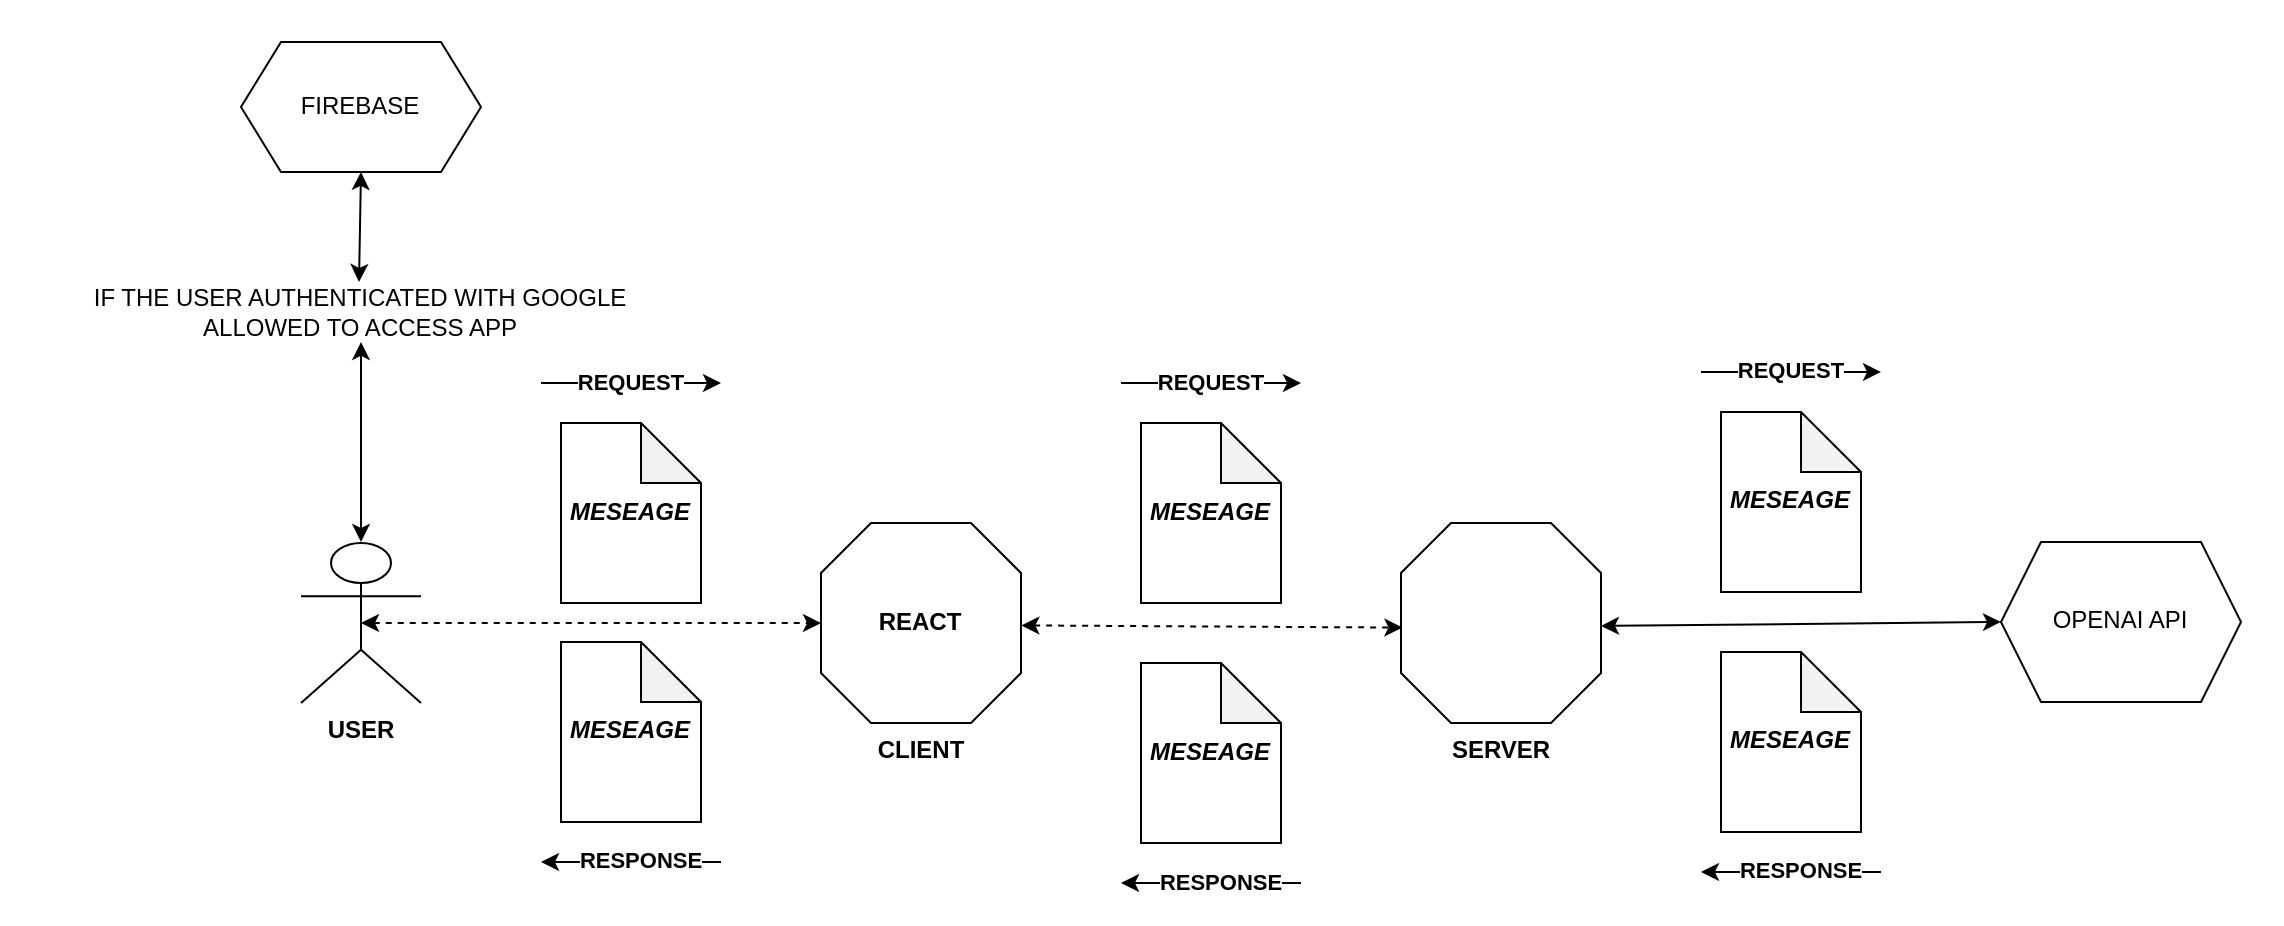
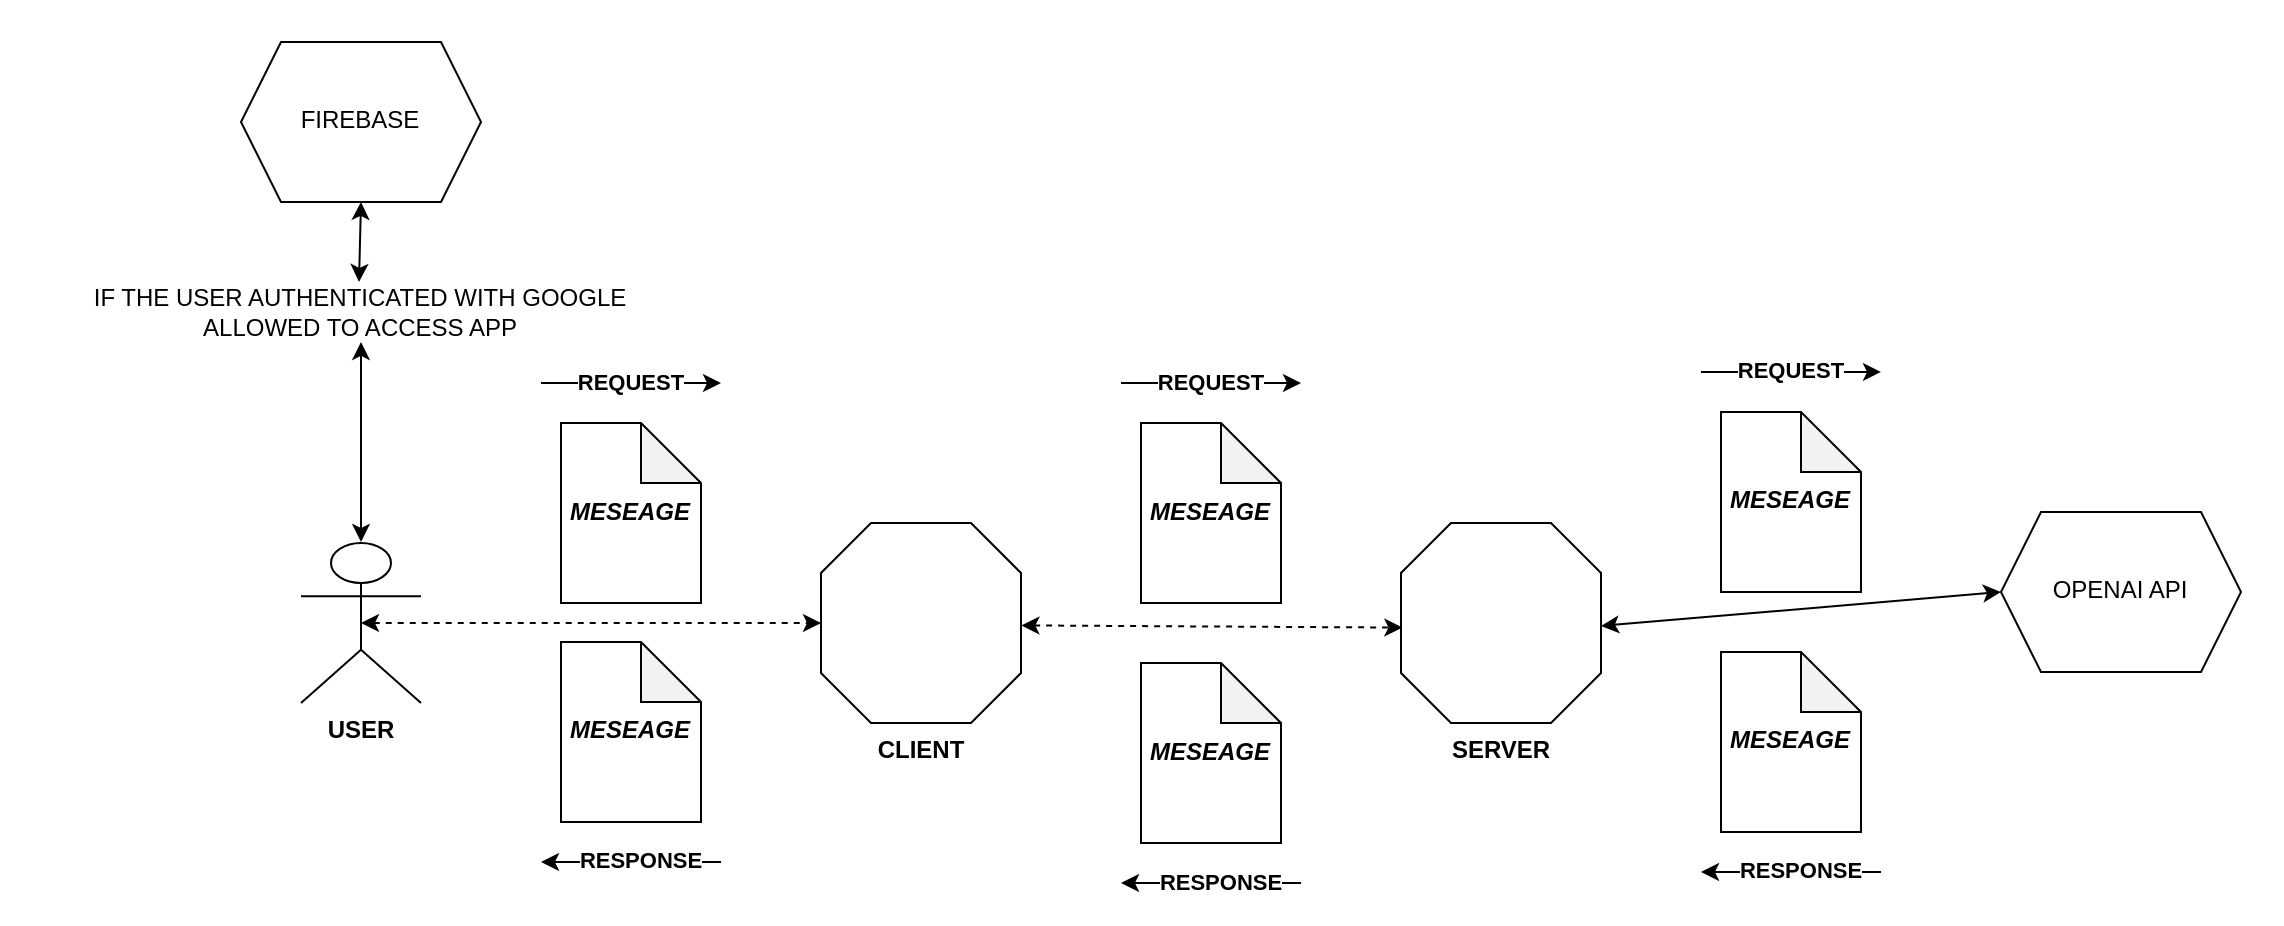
node "FIREBASE": size 240x130 -> 240x160
node "OPENAI API": moved (2121, 622) -> (2121, 592)
node "REACT": removed
